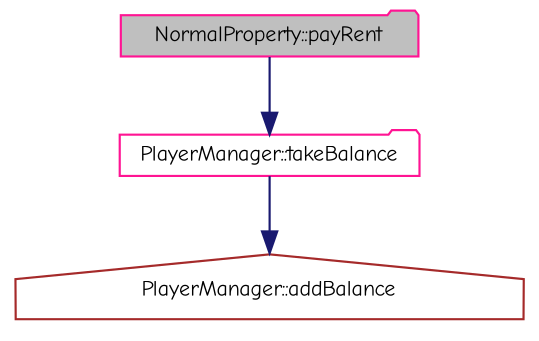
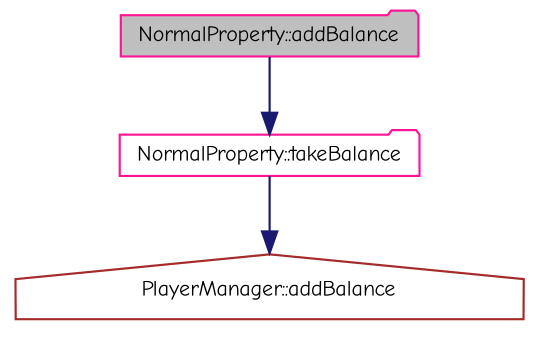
node "NormalProperty::payRent": label "NormalProperty::payRent" -> "NormalProperty::addBalance"
node "PlayerManager::takeBalance": label "PlayerManager::takeBalance" -> "NormalProperty::takeBalance"
